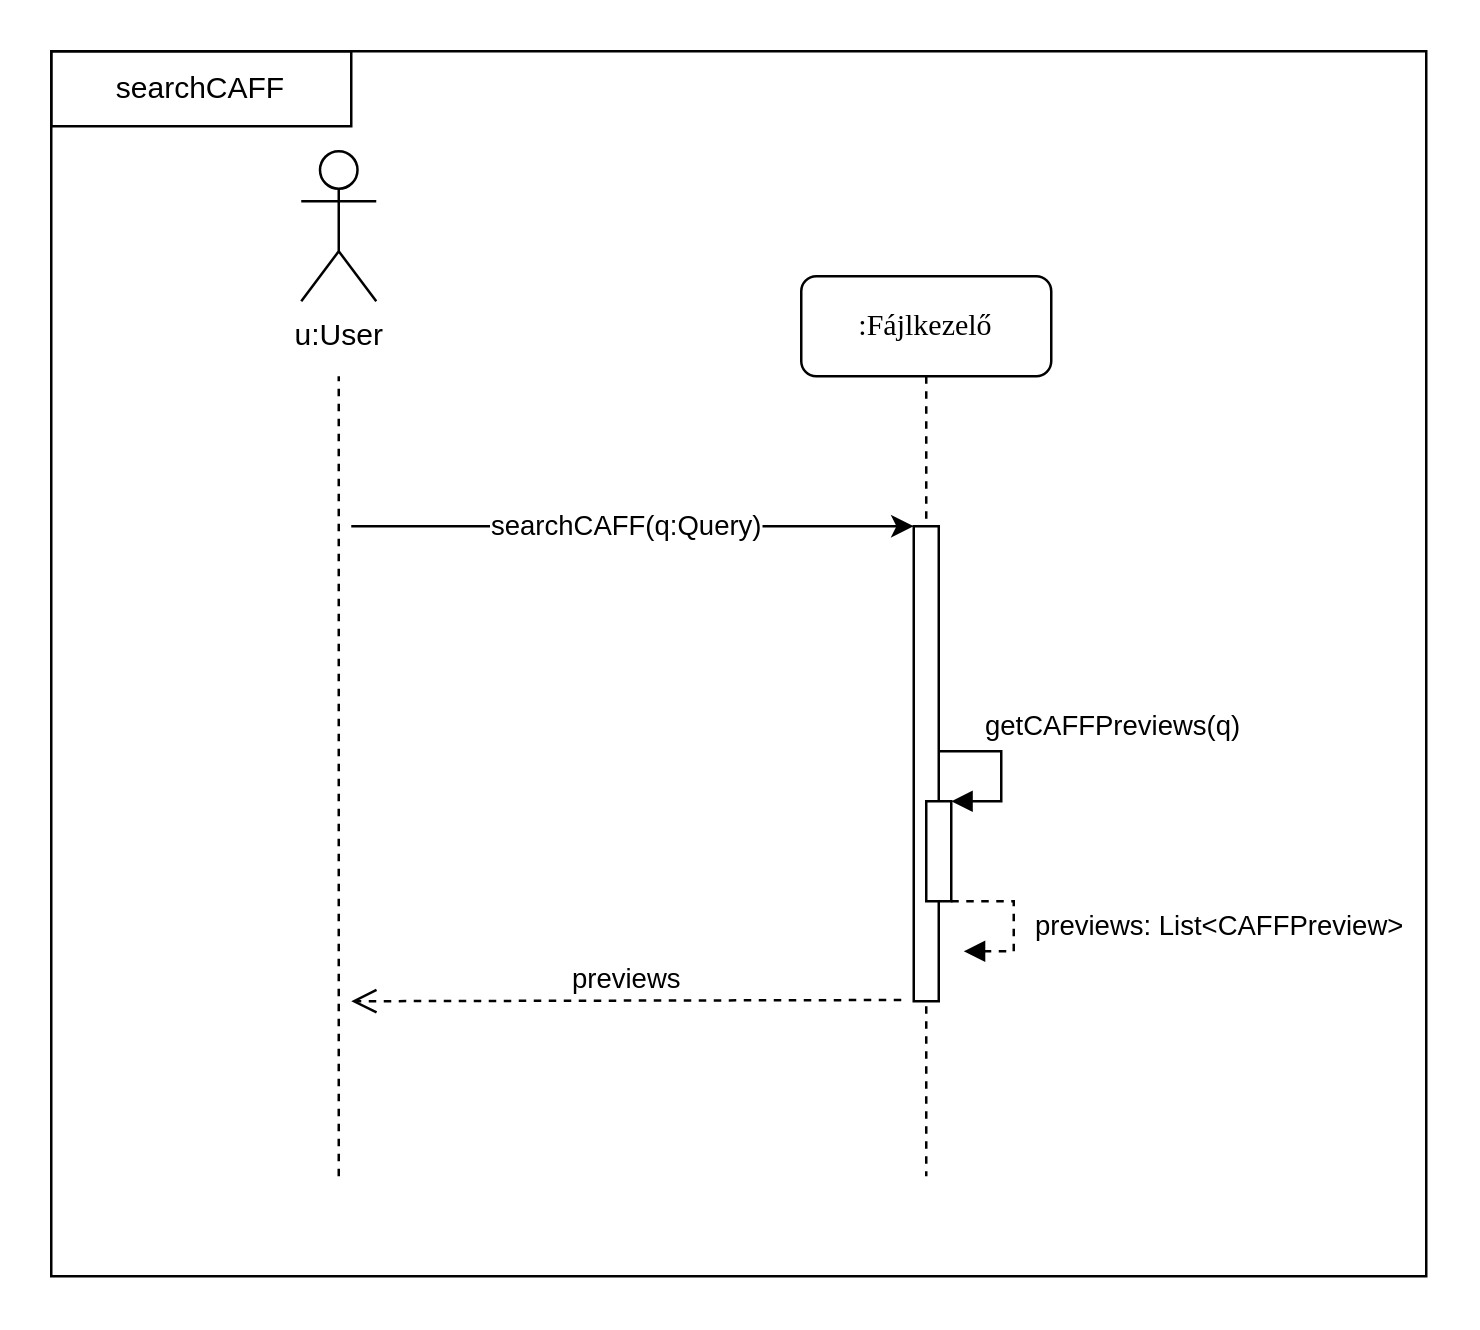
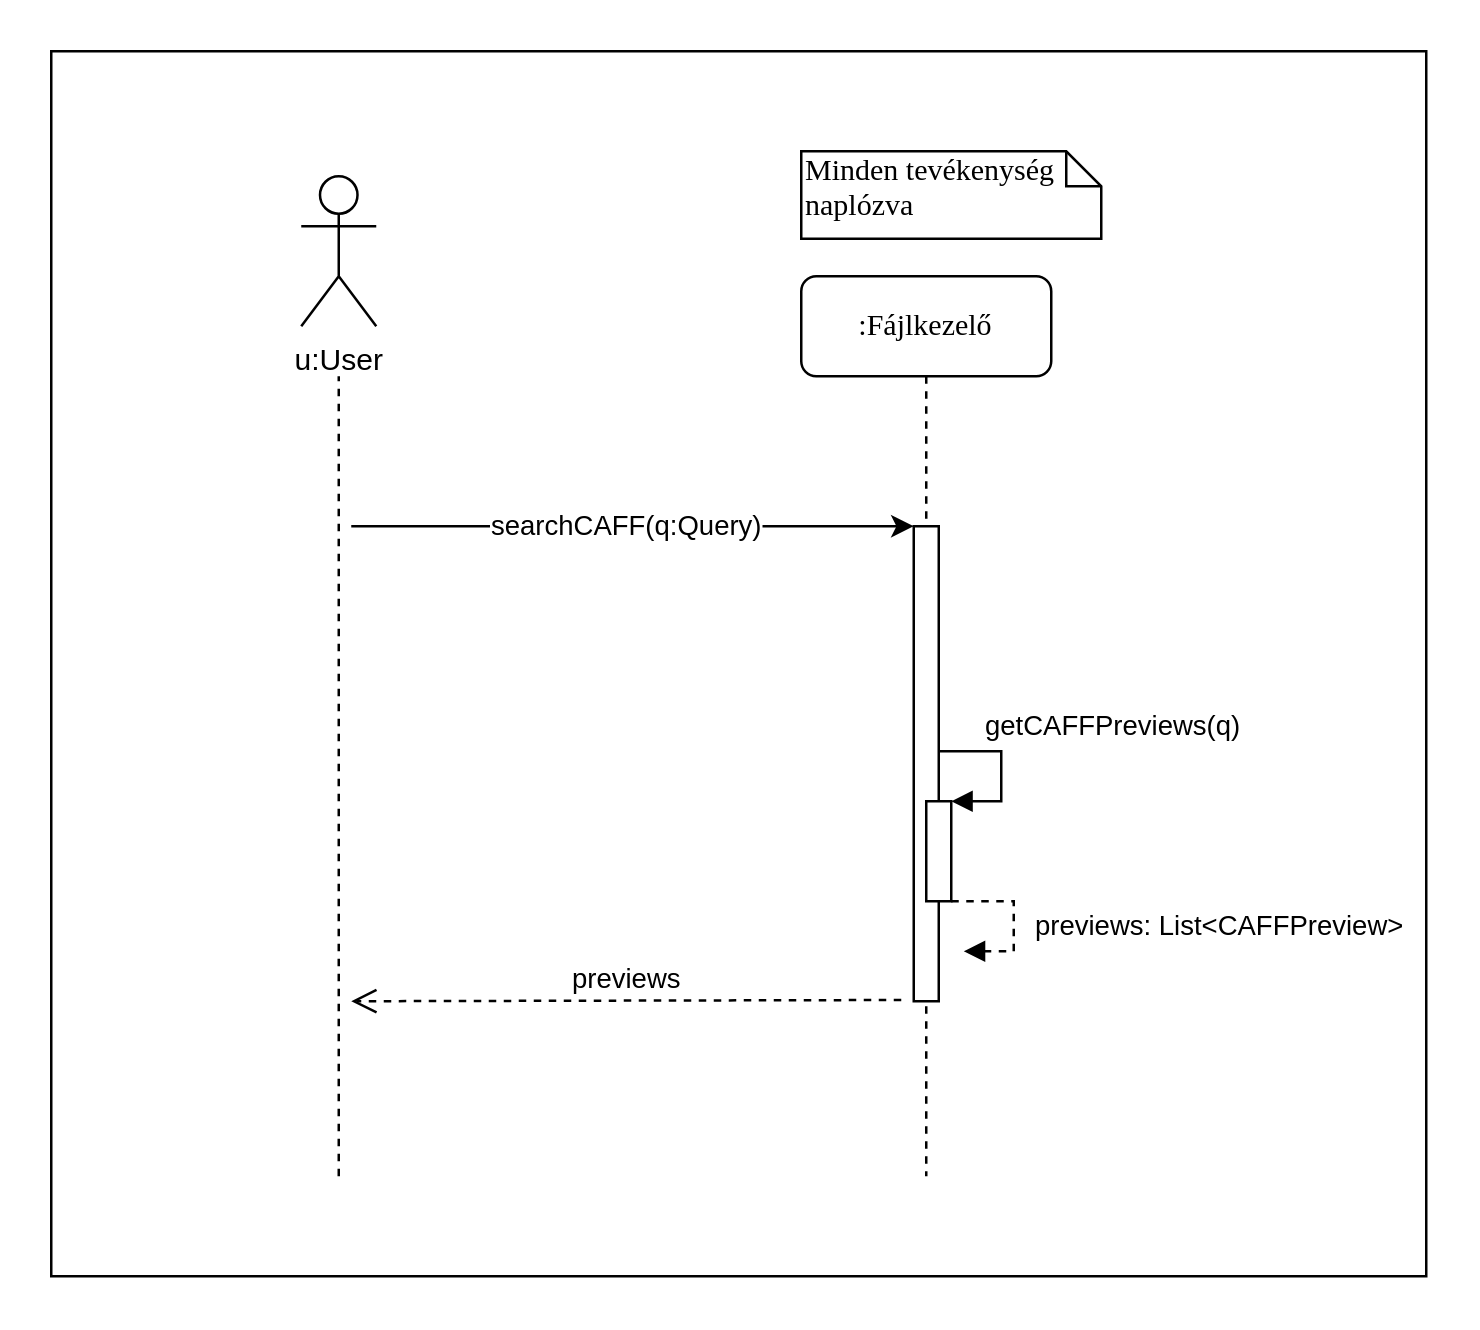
node "searchCAFF": removed
node "Minden tevékenység naplózva": added
node "u:User": moved (339, 226) -> (339, 251)
